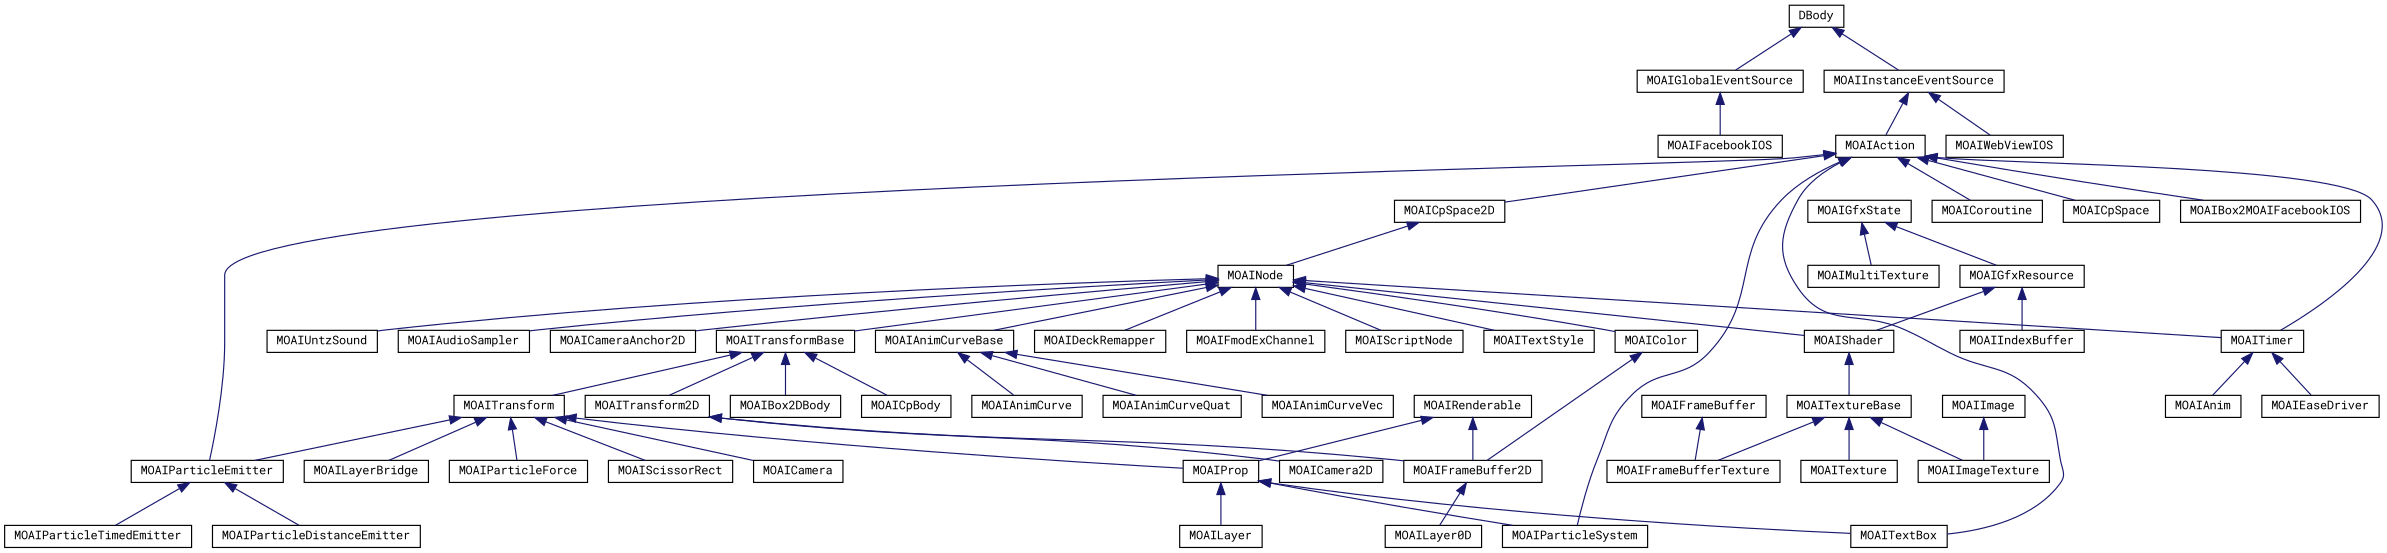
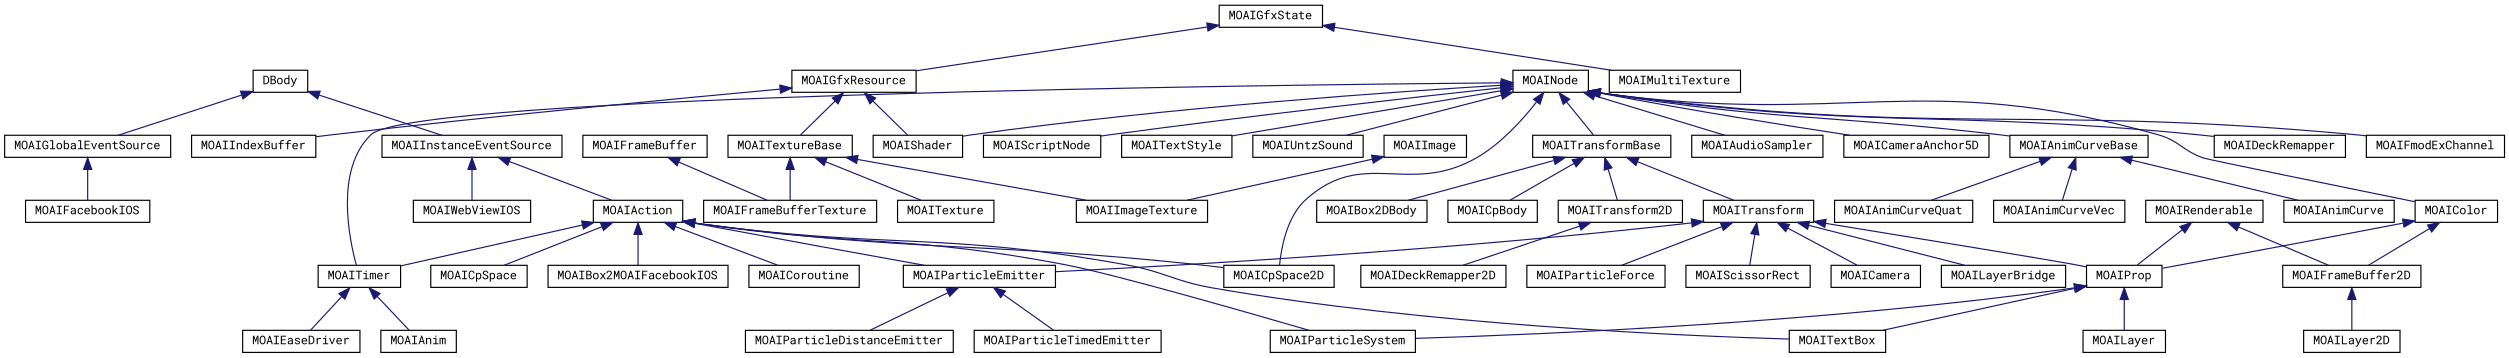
edge "MOAINode" -> "MOAICpSpace2D": reversed
edge "MOAIProp" -> "MOAIColor": added
node "MOAICameraAnchor2D": label "MOAICameraAnchor2D" -> "MOAICameraAnchor5D"
edge "MOAITextureBase" -> "MOAIShader": now "MOAITextureBase" -> "MOAIGfxResource"
edge "MOAIFrameBuffer2D" -> "MOAITransform2D": removed
node "MOAICamera2D": label "MOAICamera2D" -> "MOAIDeckRemapper2D"
node "MOAILayer0D": label "MOAILayer0D" -> "MOAILayer2D"
